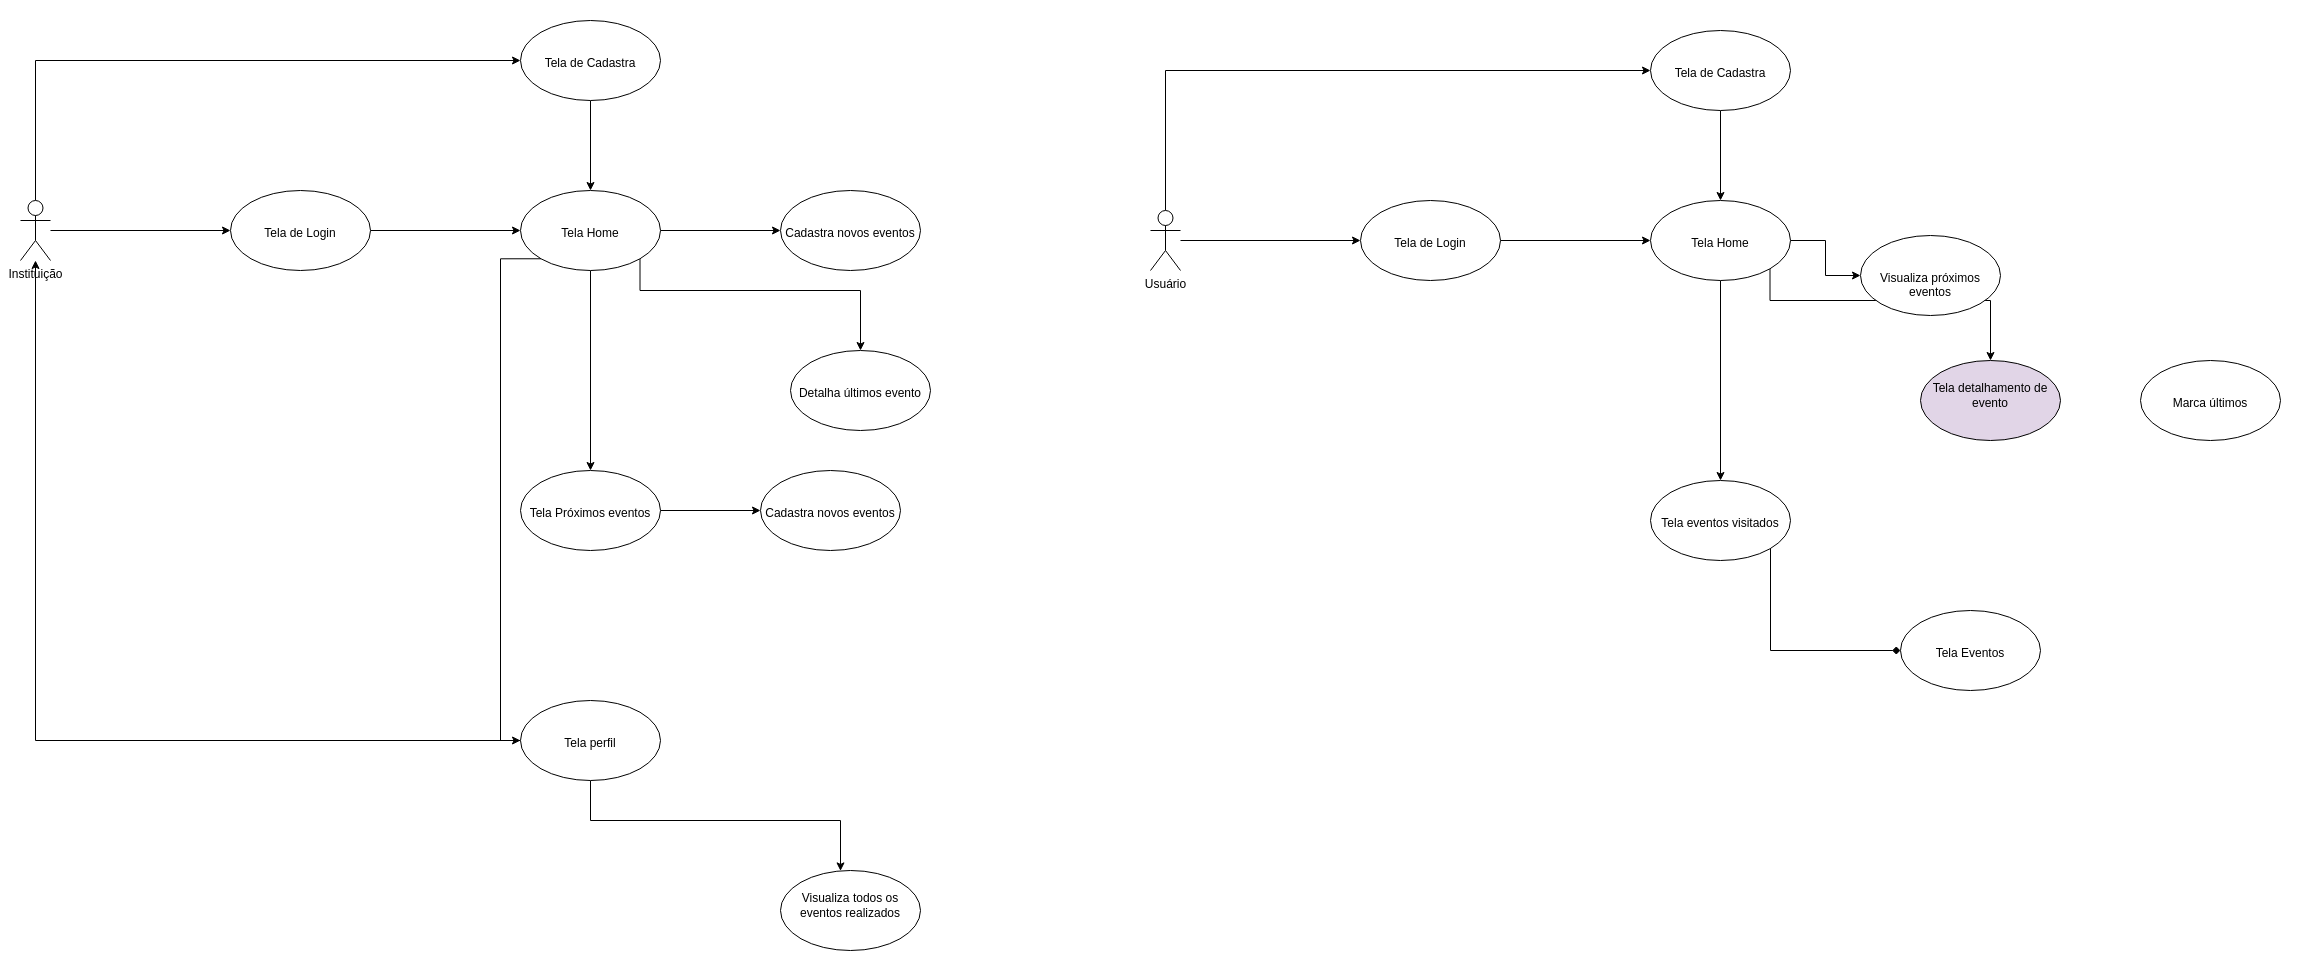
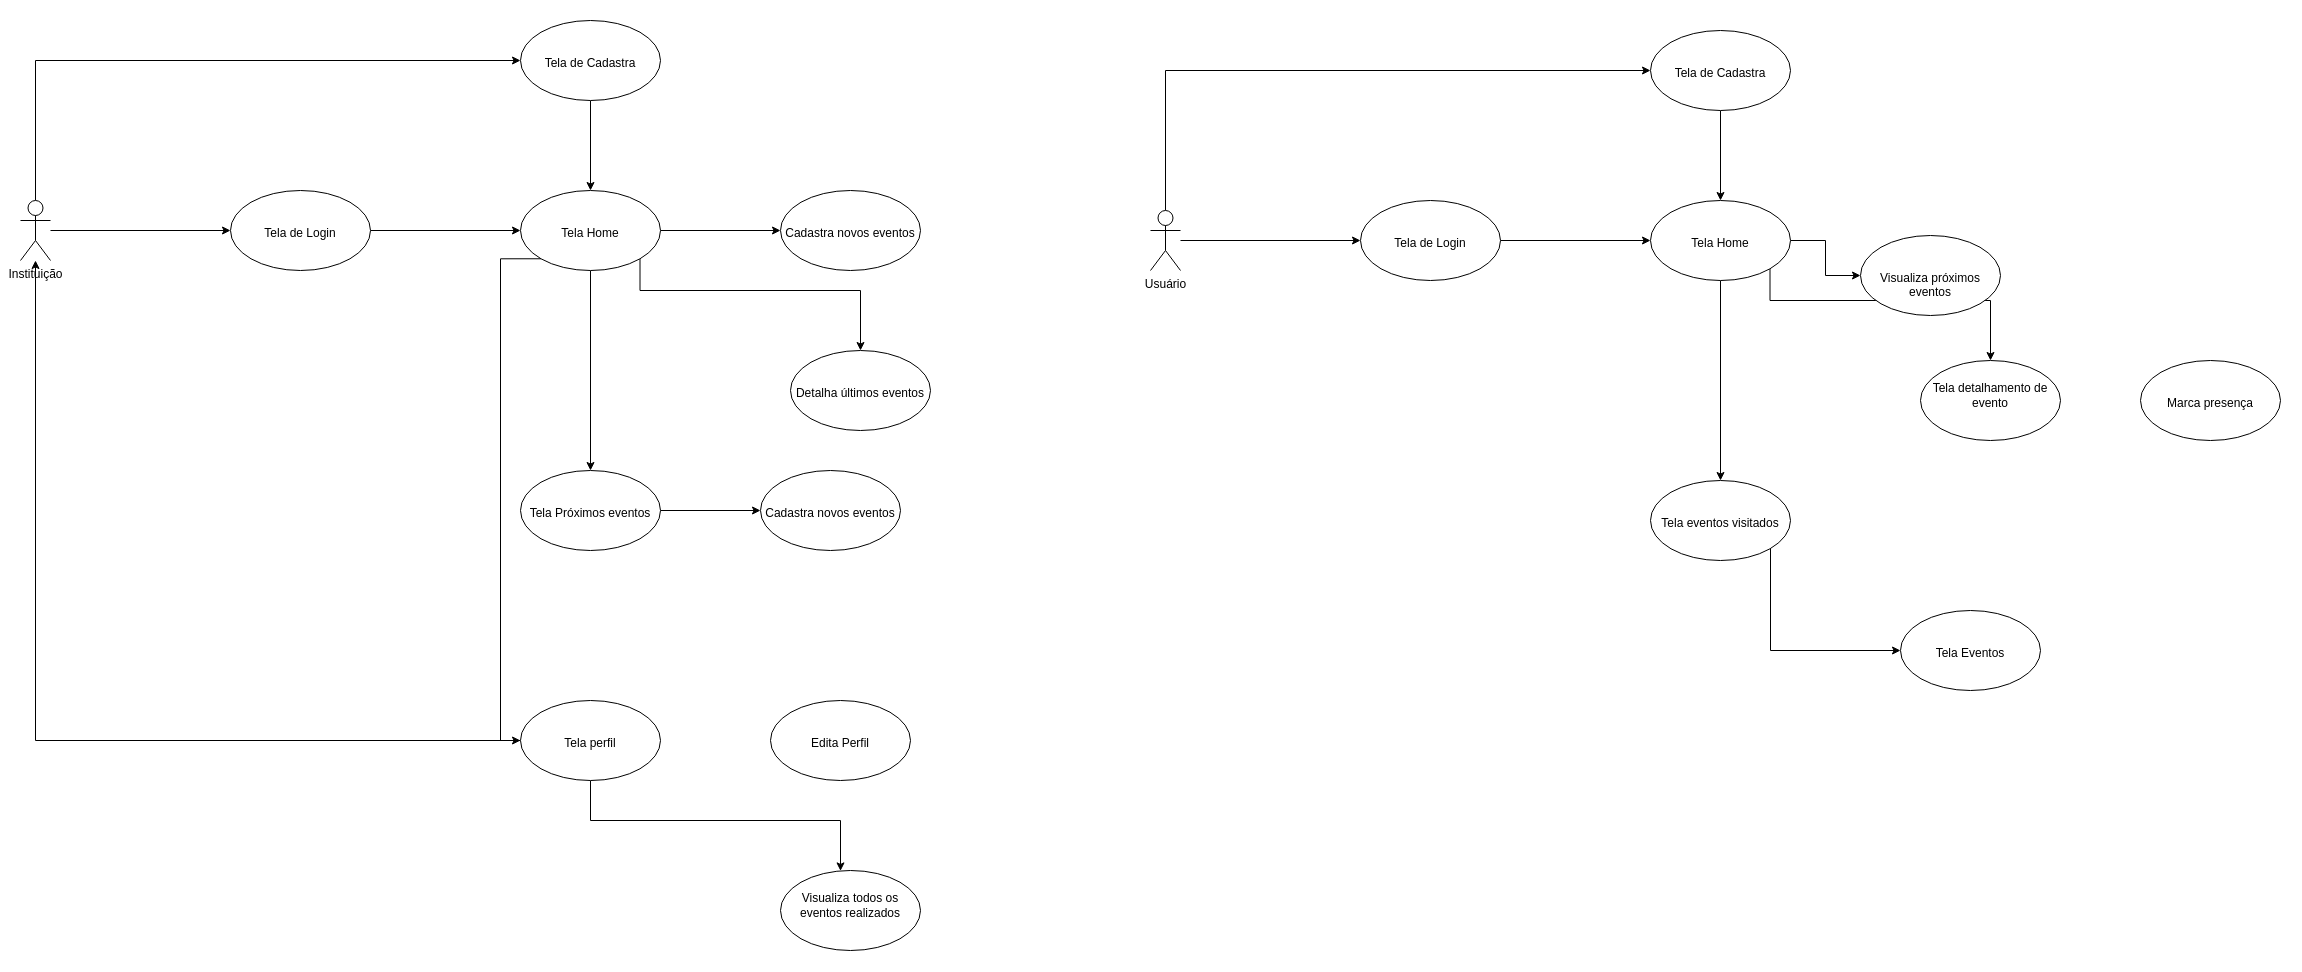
node "Detalha últimos evento": label "Detalha últimos evento" -> "Detalha últimos eventos"
node "Marca últimos": label "Marca últimos" -> "Marca presença"
node "Tela detalhamento de evento": fillcolor #e1d5e7 -> #ffffff
edge "Tela eventos visitados" -> "Tela Eventos": arrowhead diamond -> classic
node "Edita Perfil": added
